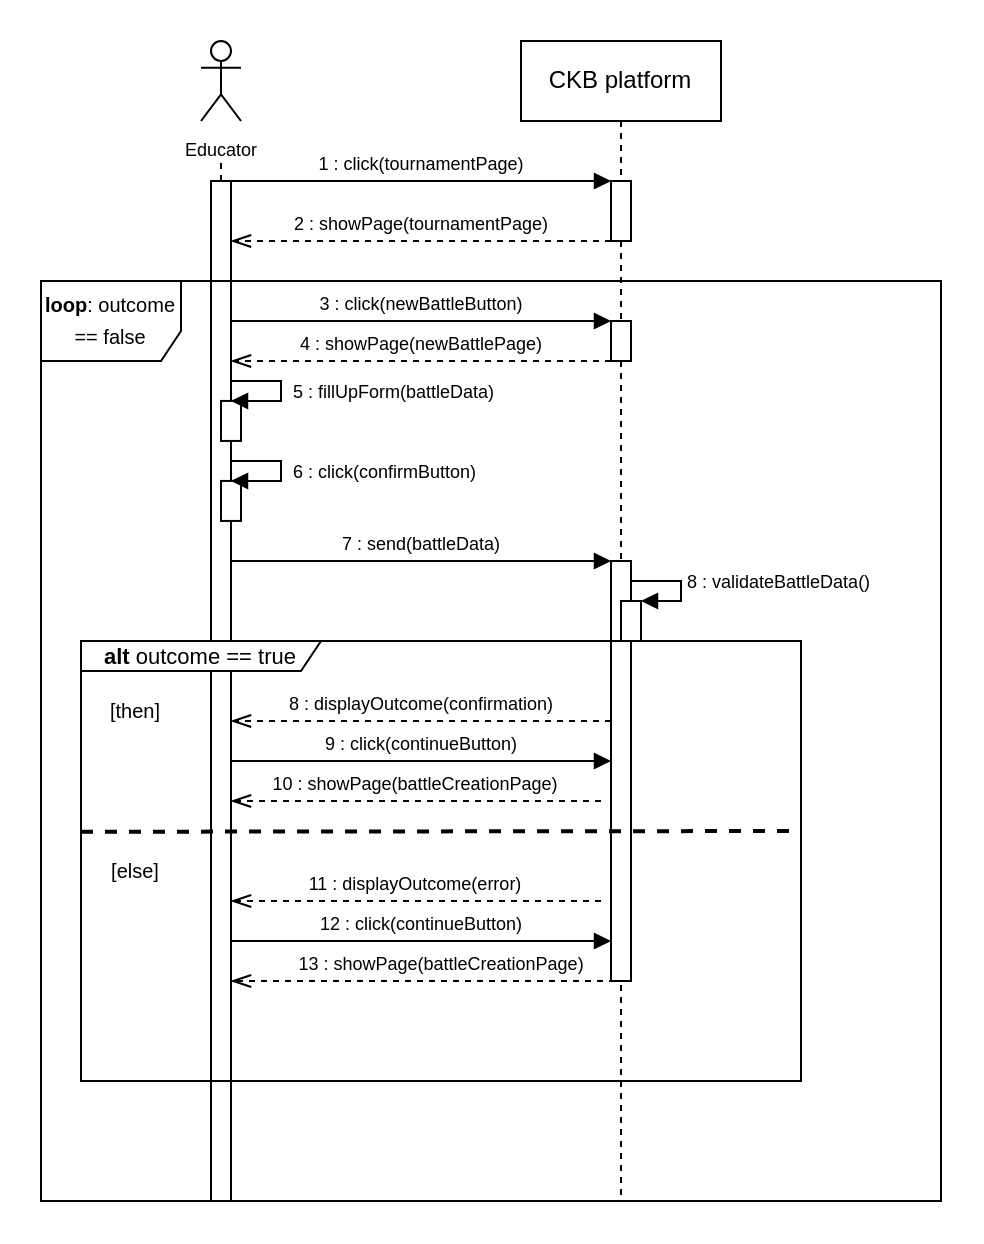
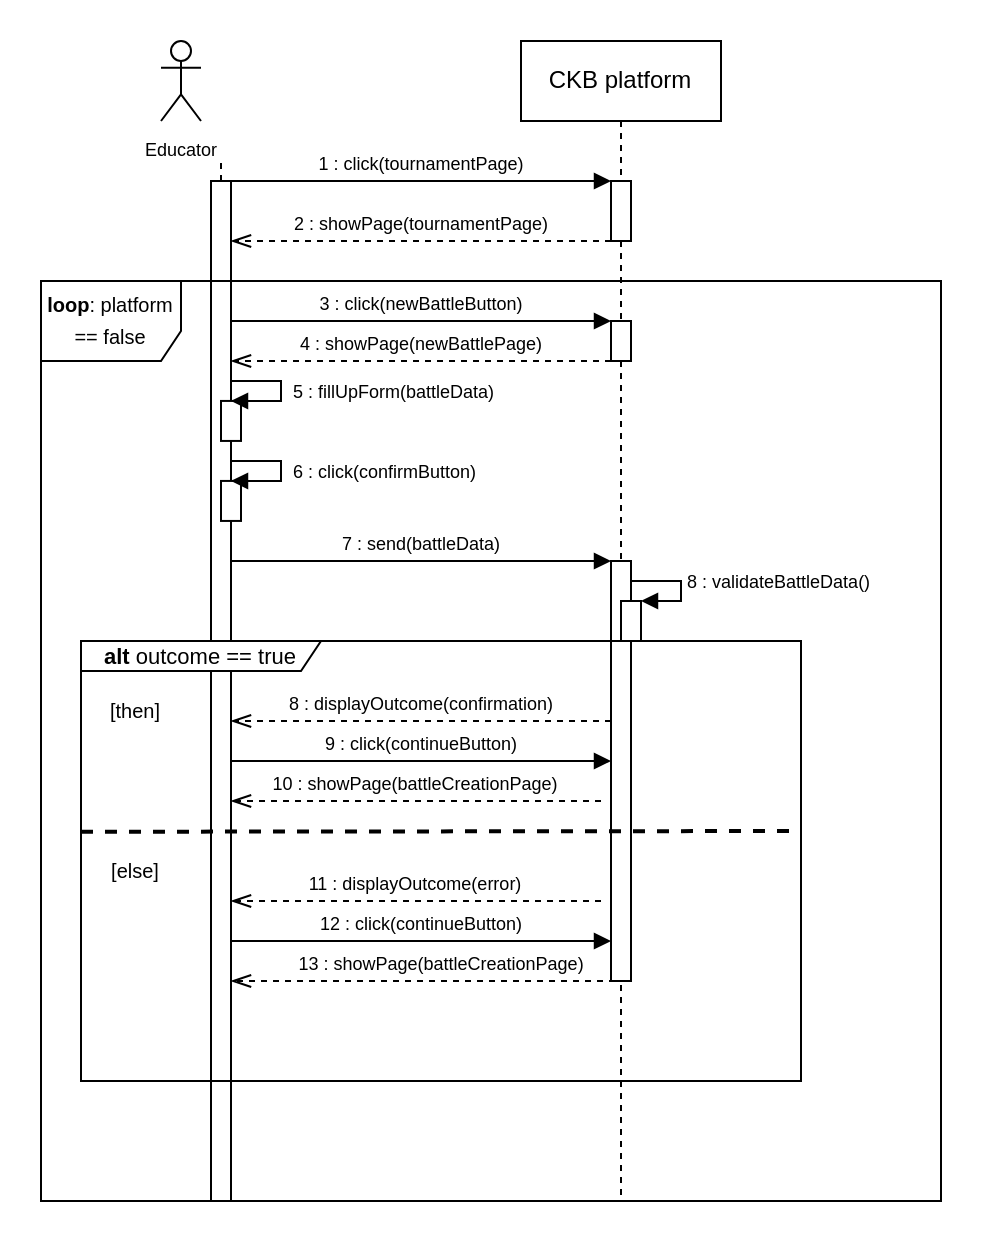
node "Educator": moved (221, 81) -> (181, 81)
node "loop: outcome == false": label "loop: outcome == false" -> "loop: platform == false"
